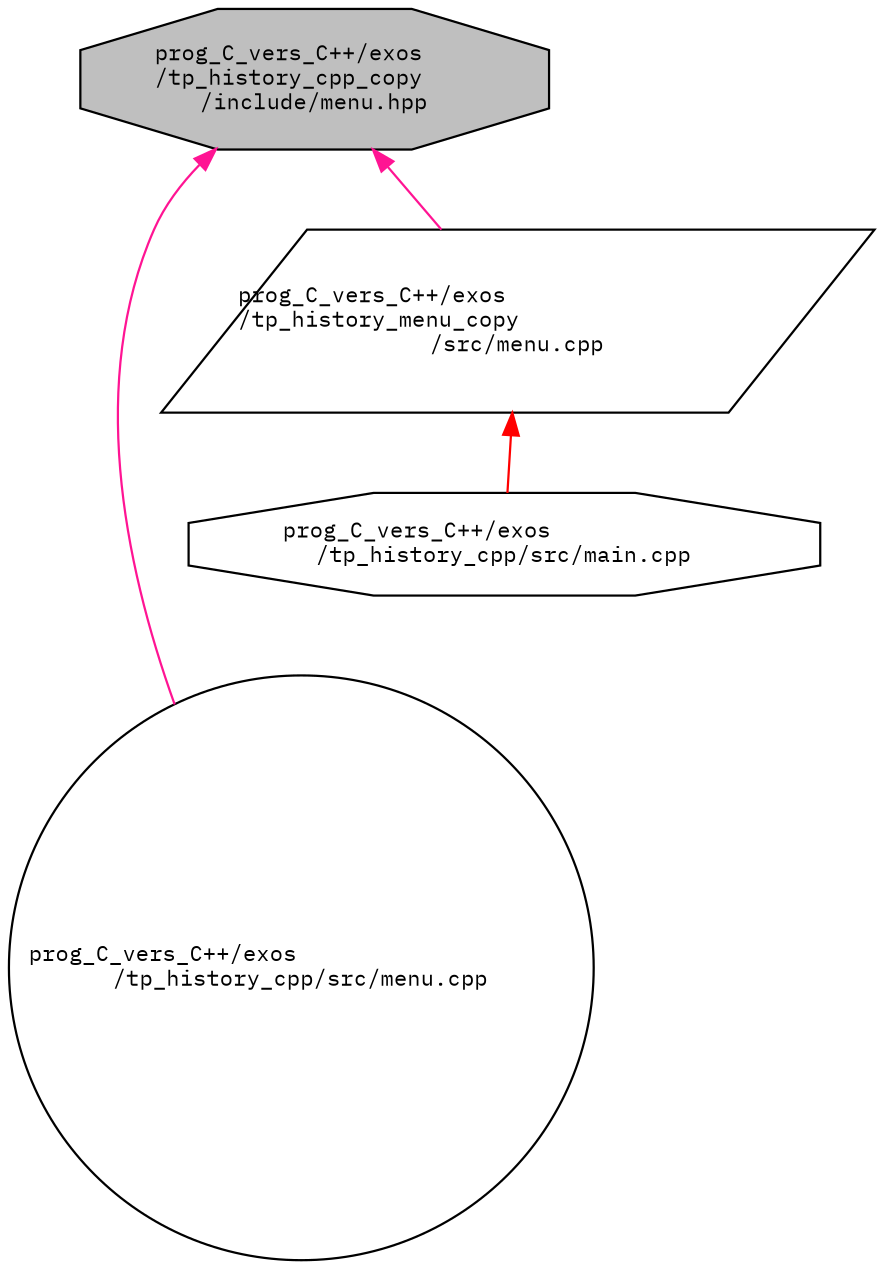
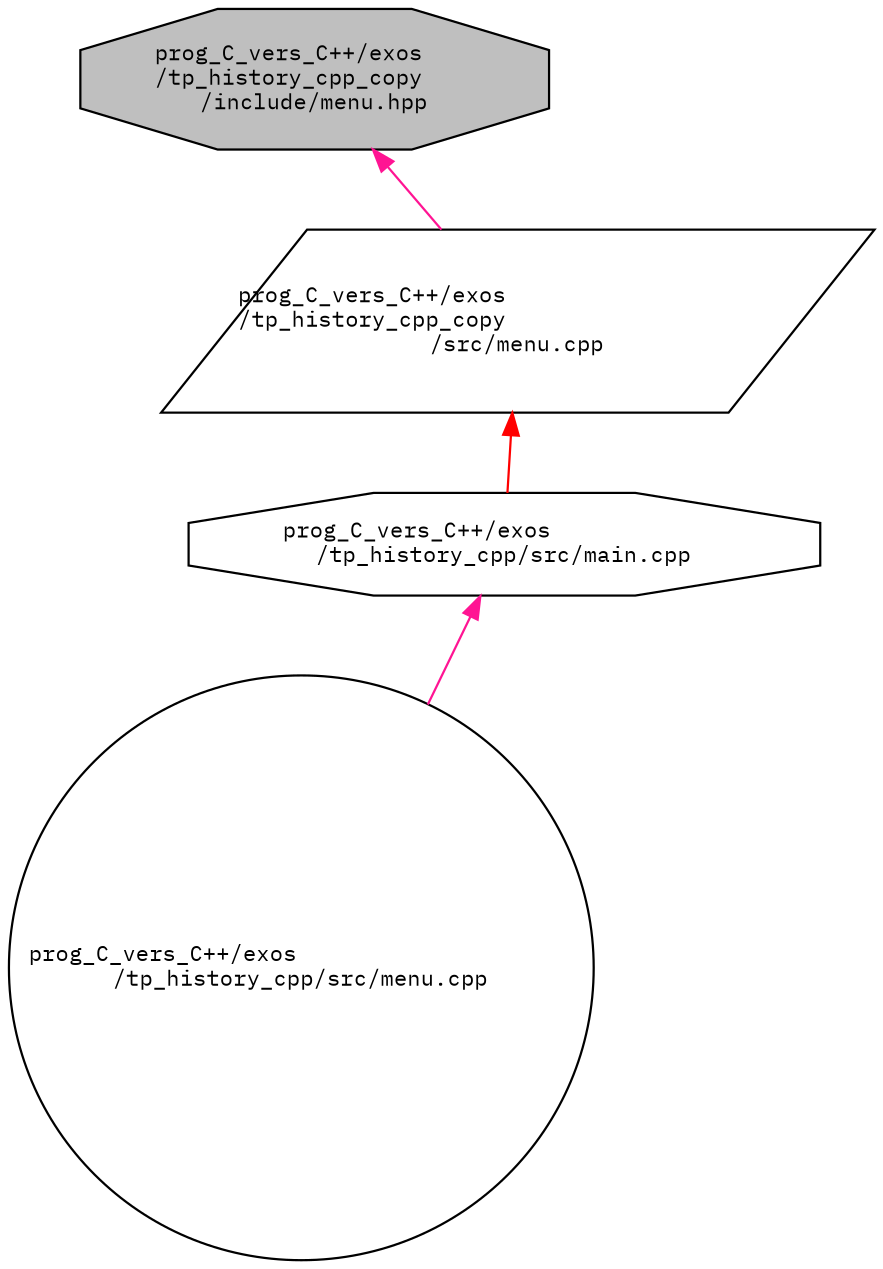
node "prog_C_vers_C++/exos /tp_history_menu_copy /src/menu.cpp": label "prog_C_vers_C++/exos /tp_history_menu_copy /src/menu.cpp" -> "prog_C_vers_C++/exos /tp_history_cpp_copy /src/menu.cpp"
edge "prog_C_vers_C++/exos /tp_history_cpp/src/menu.cpp" -> "prog_C_vers_C++/exos /tp_history_cpp_copy /include/menu.hpp": now "prog_C_vers_C++/exos /tp_history_cpp/src/menu.cpp" -> "prog_C_vers_C++/exos /tp_history_cpp/src/main.cpp"
